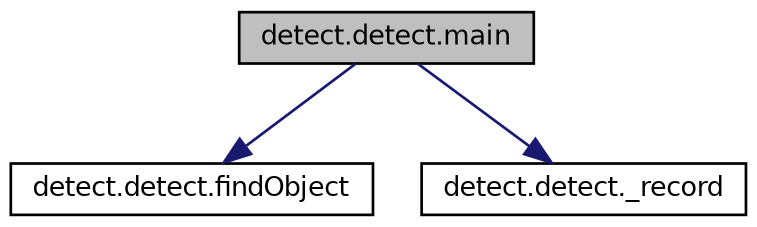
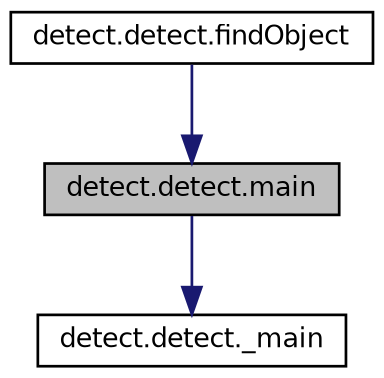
edge "detect.detect.main" -> "detect.detect.findObject": reversed
node "detect.detect._record": label "detect.detect._record" -> "detect.detect._main"
